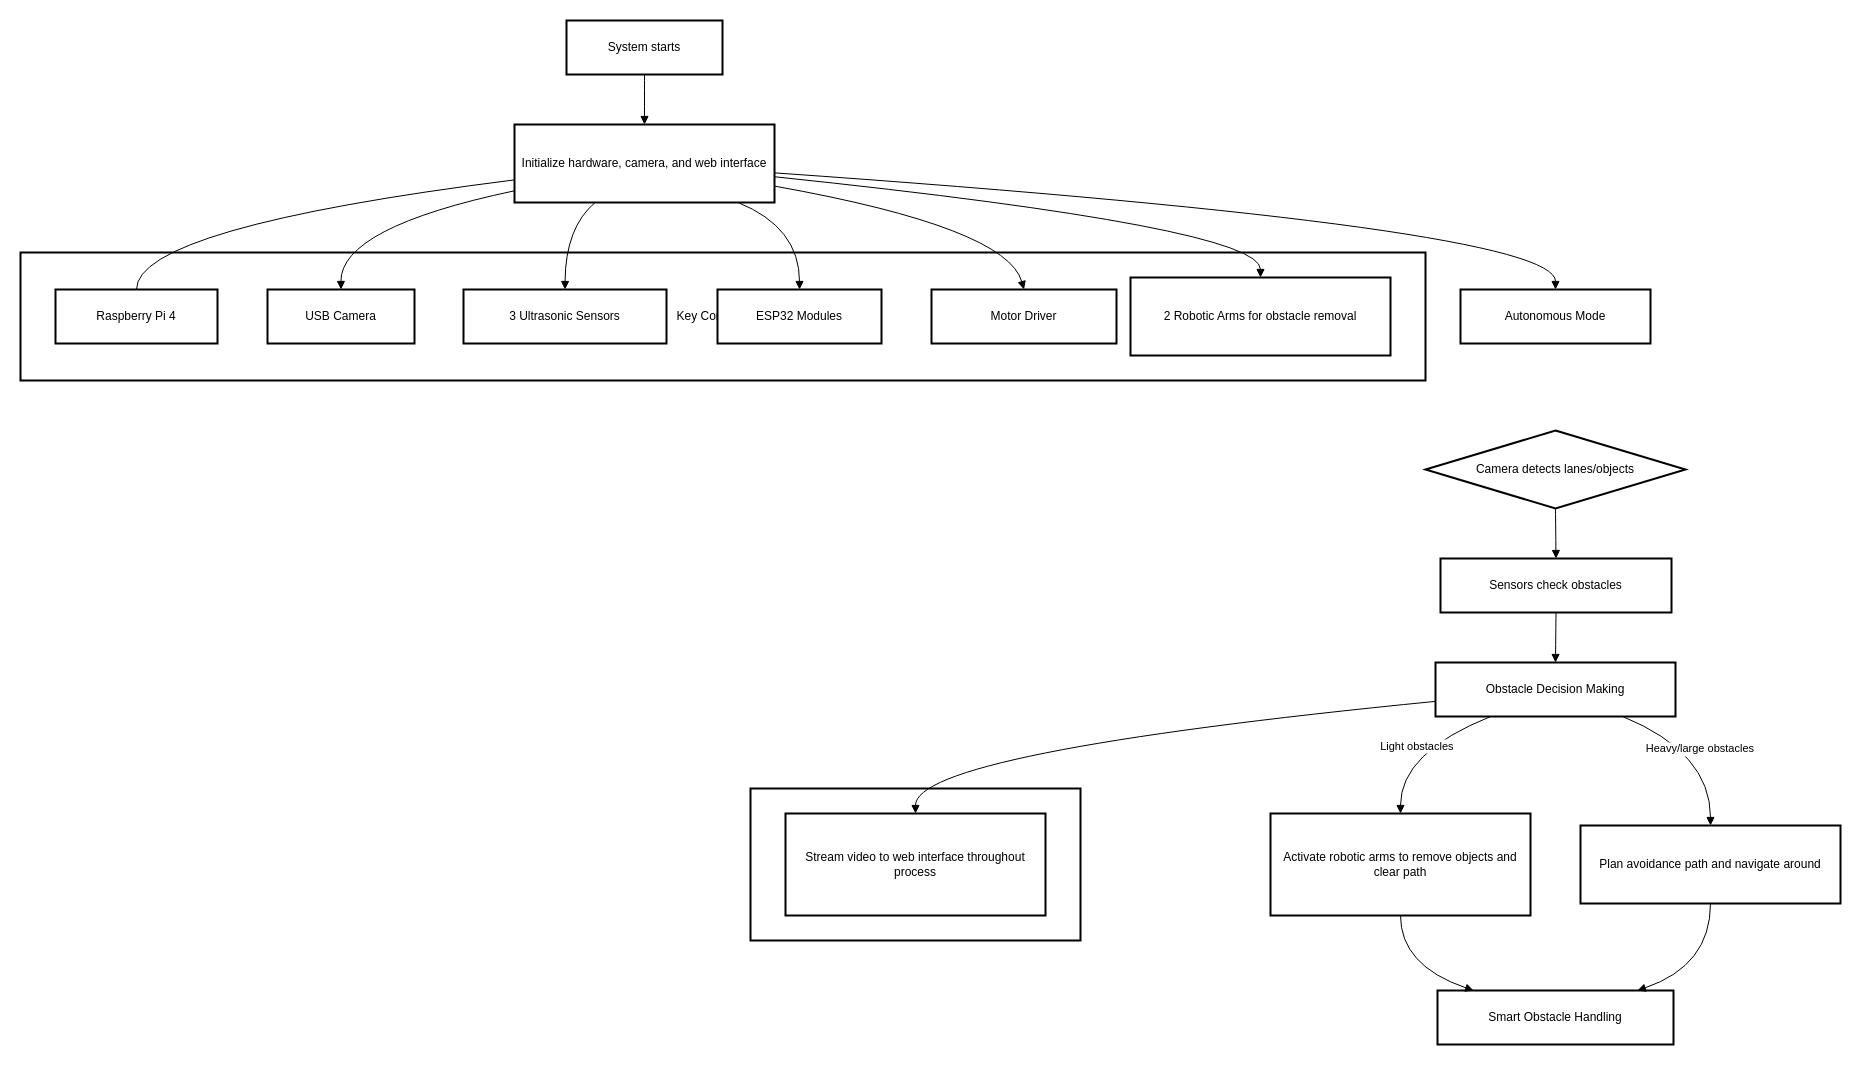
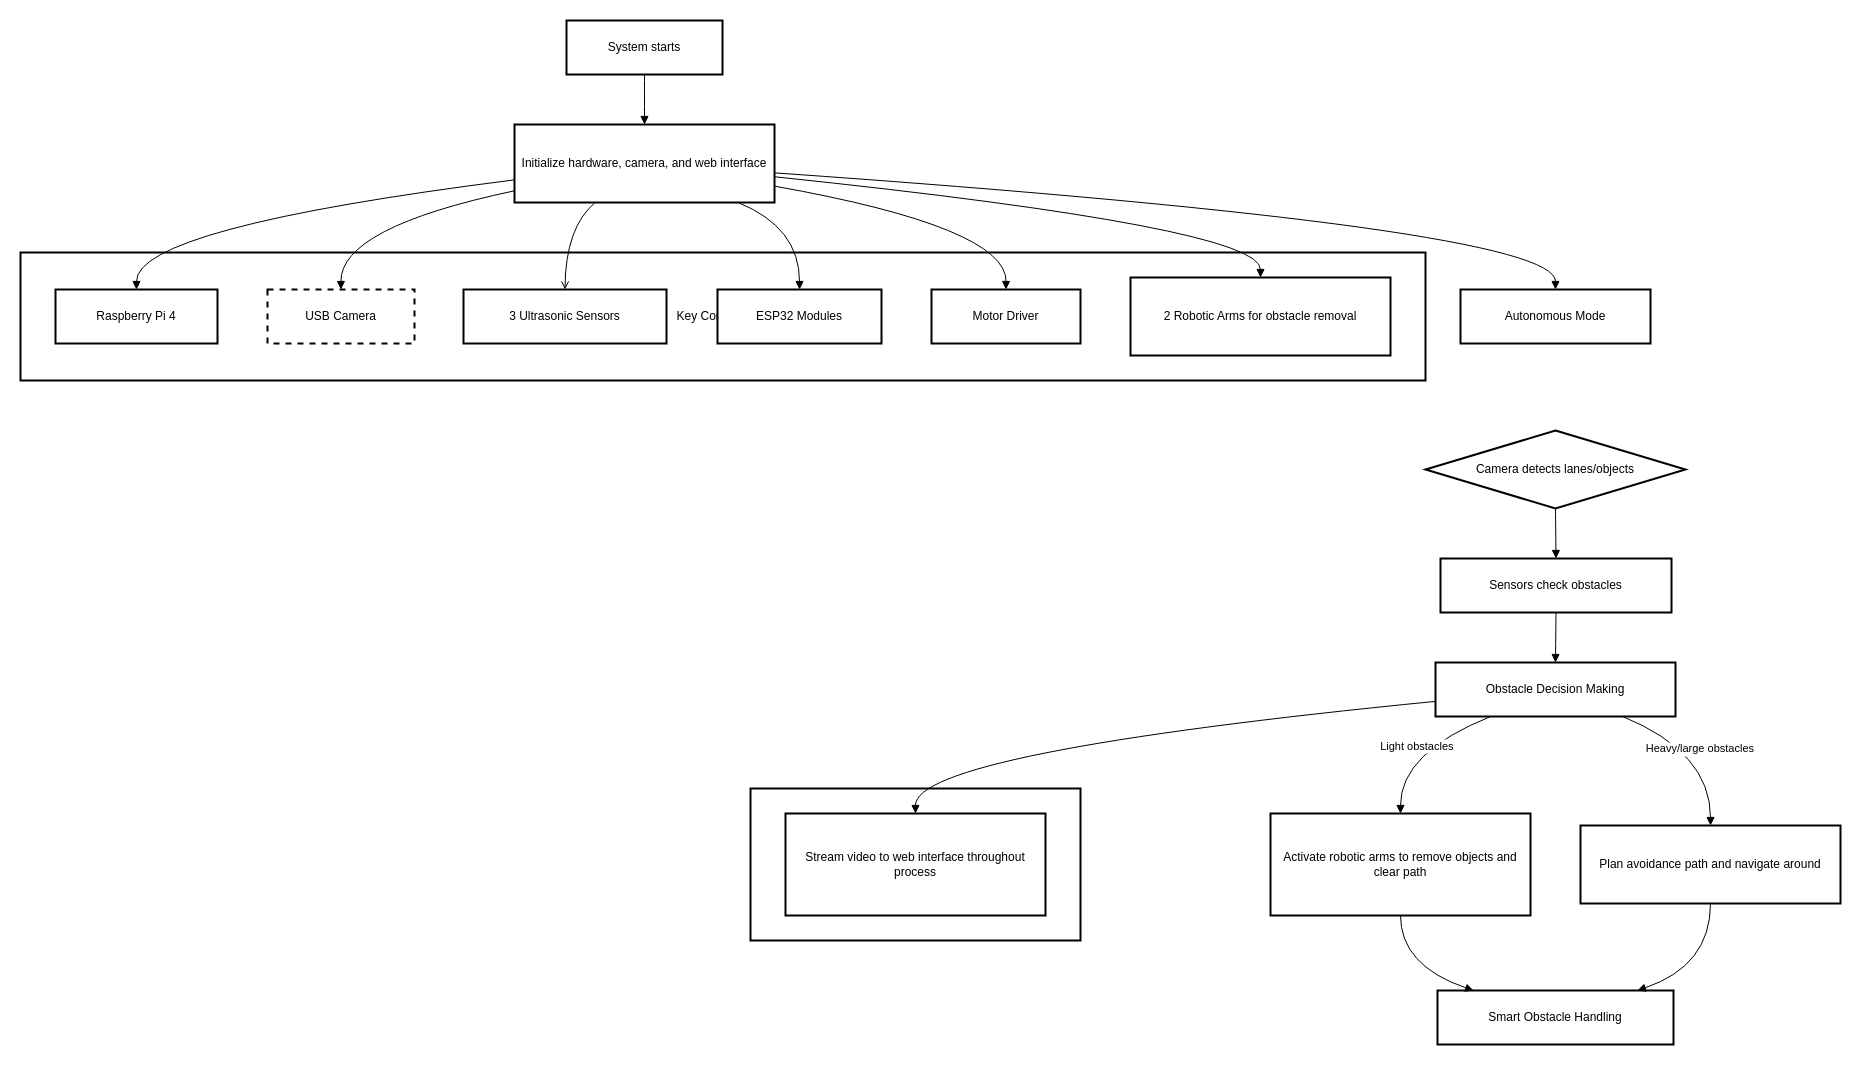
edge "Initialize hardware, camera, and web interface" -- "Raspberry Pi 4": arrowhead none -> block
edge "Initialize hardware, camera, and web interface" -> "3 Ultrasonic Sensors": arrowhead block -> open
node "USB Camera": style solid -> dashed
node "Motor Driver": size 185x54 -> 149x54
